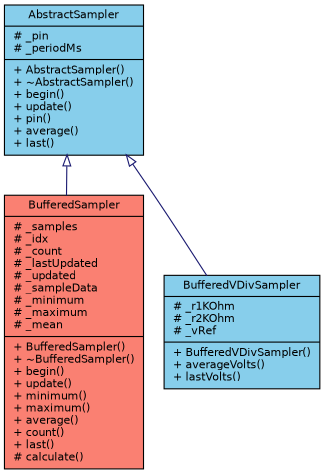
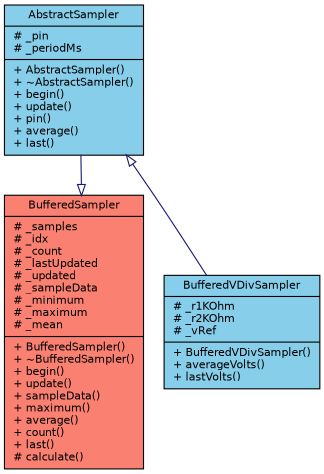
edge "BufferedSampler" -> "AbstractSampler": reversed
node "BufferedSampler": text "+ minimum()" -> "+ sampleData()"
